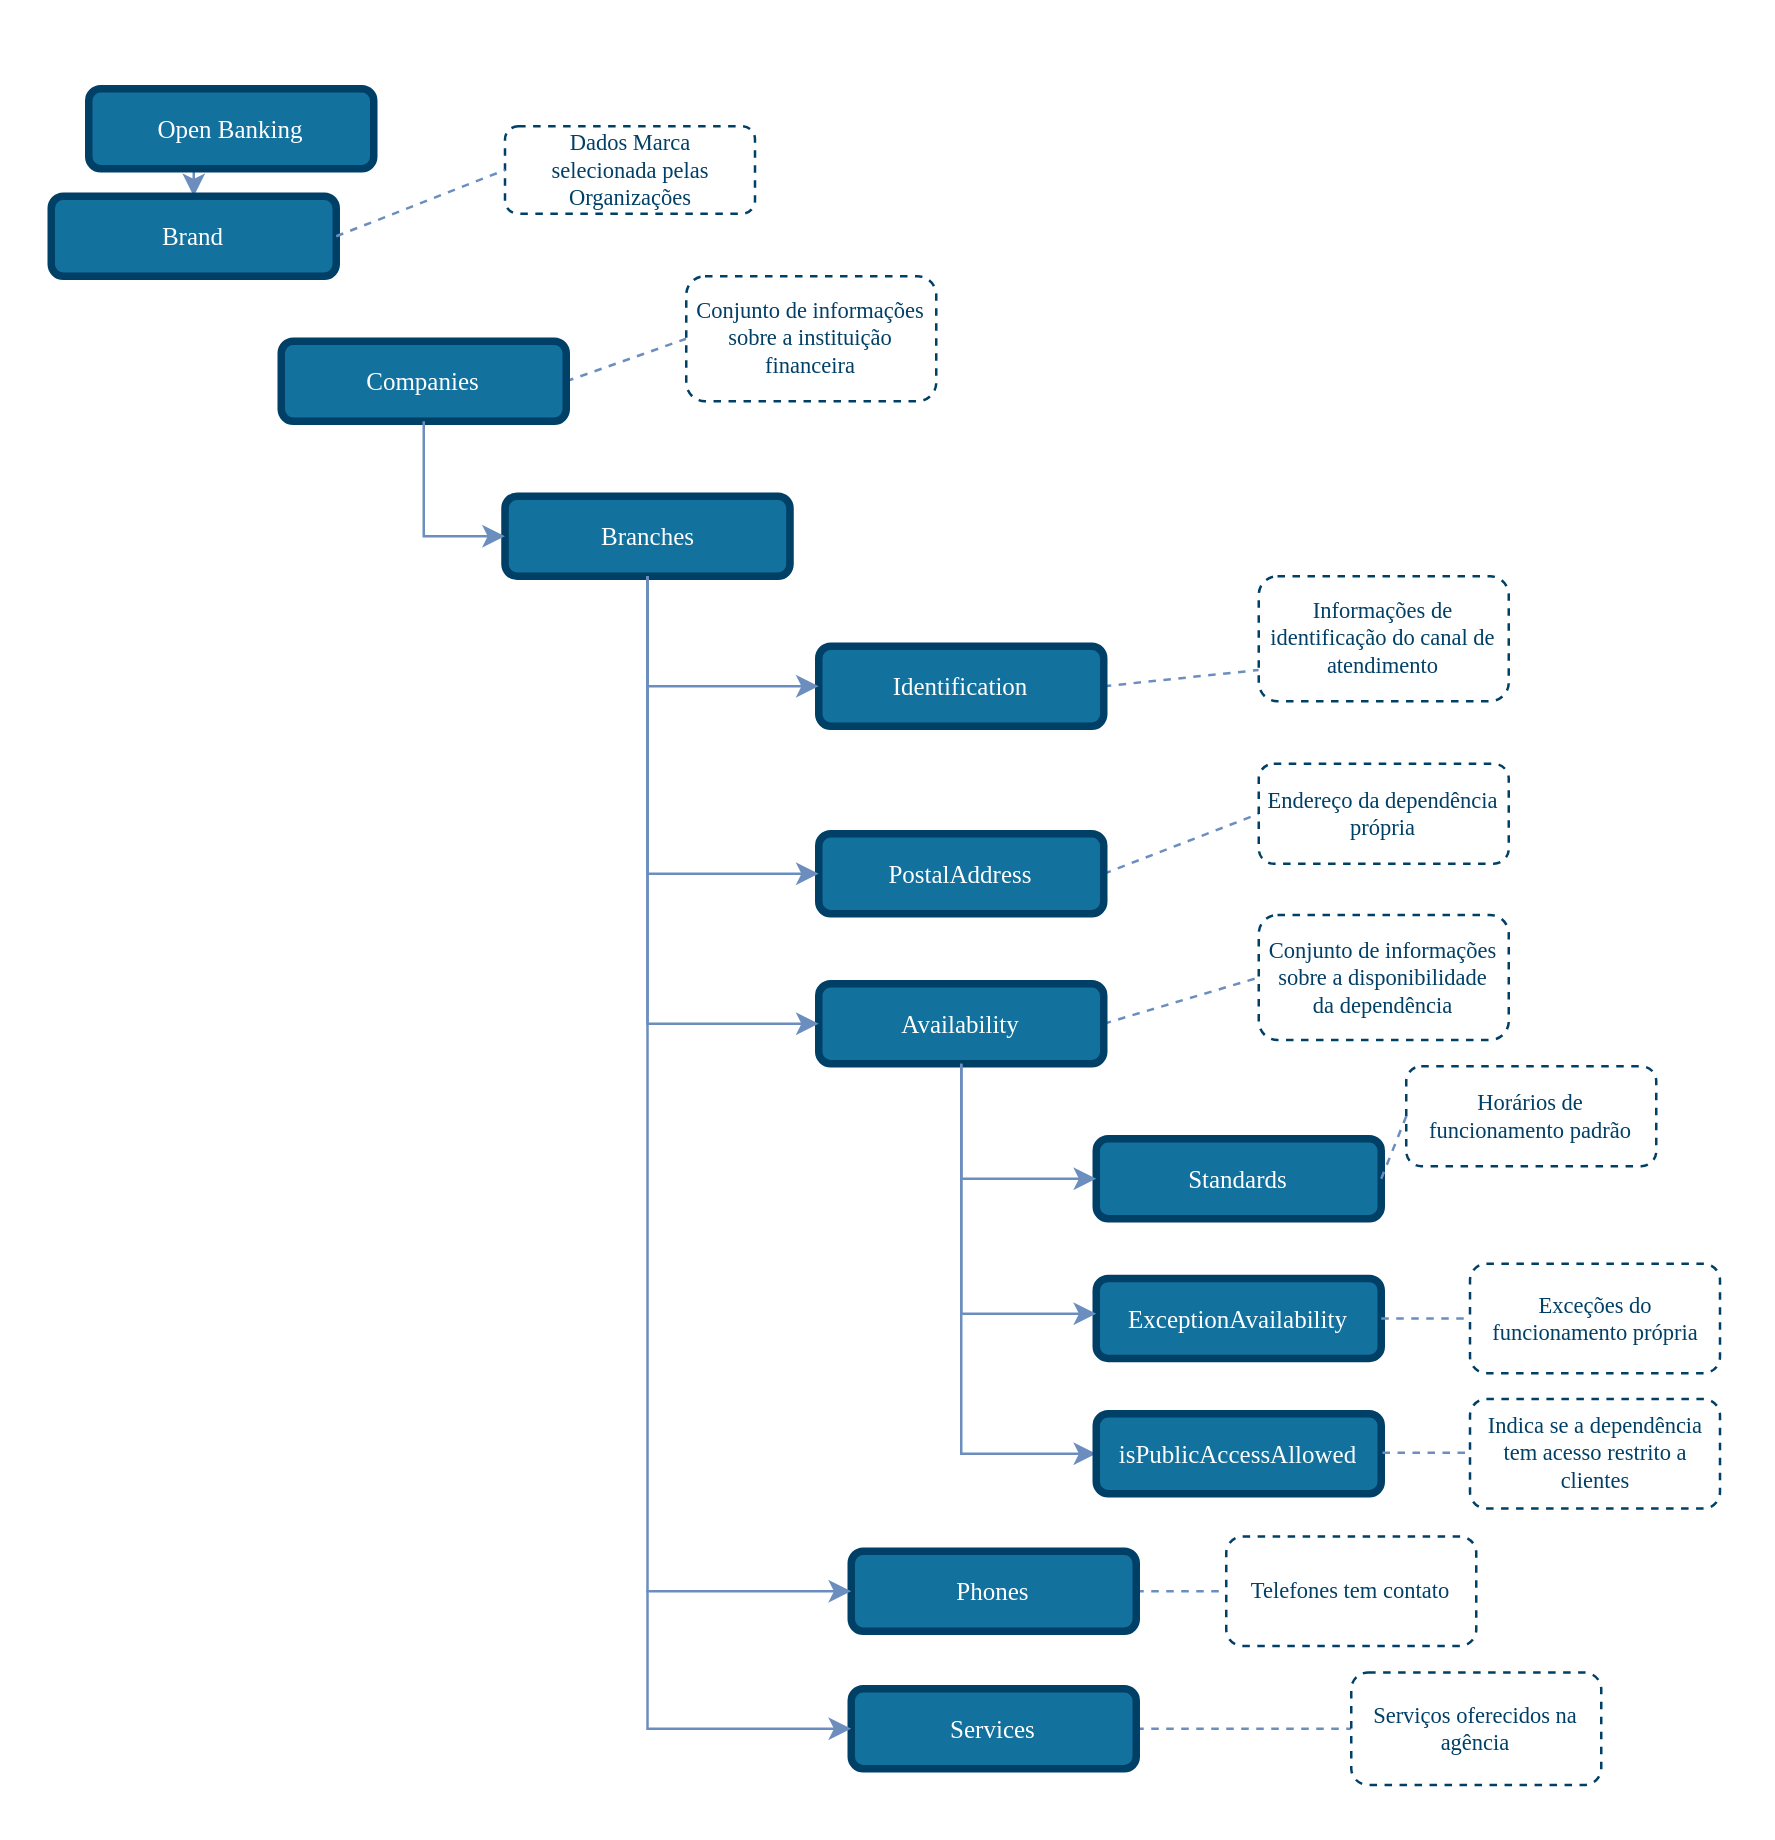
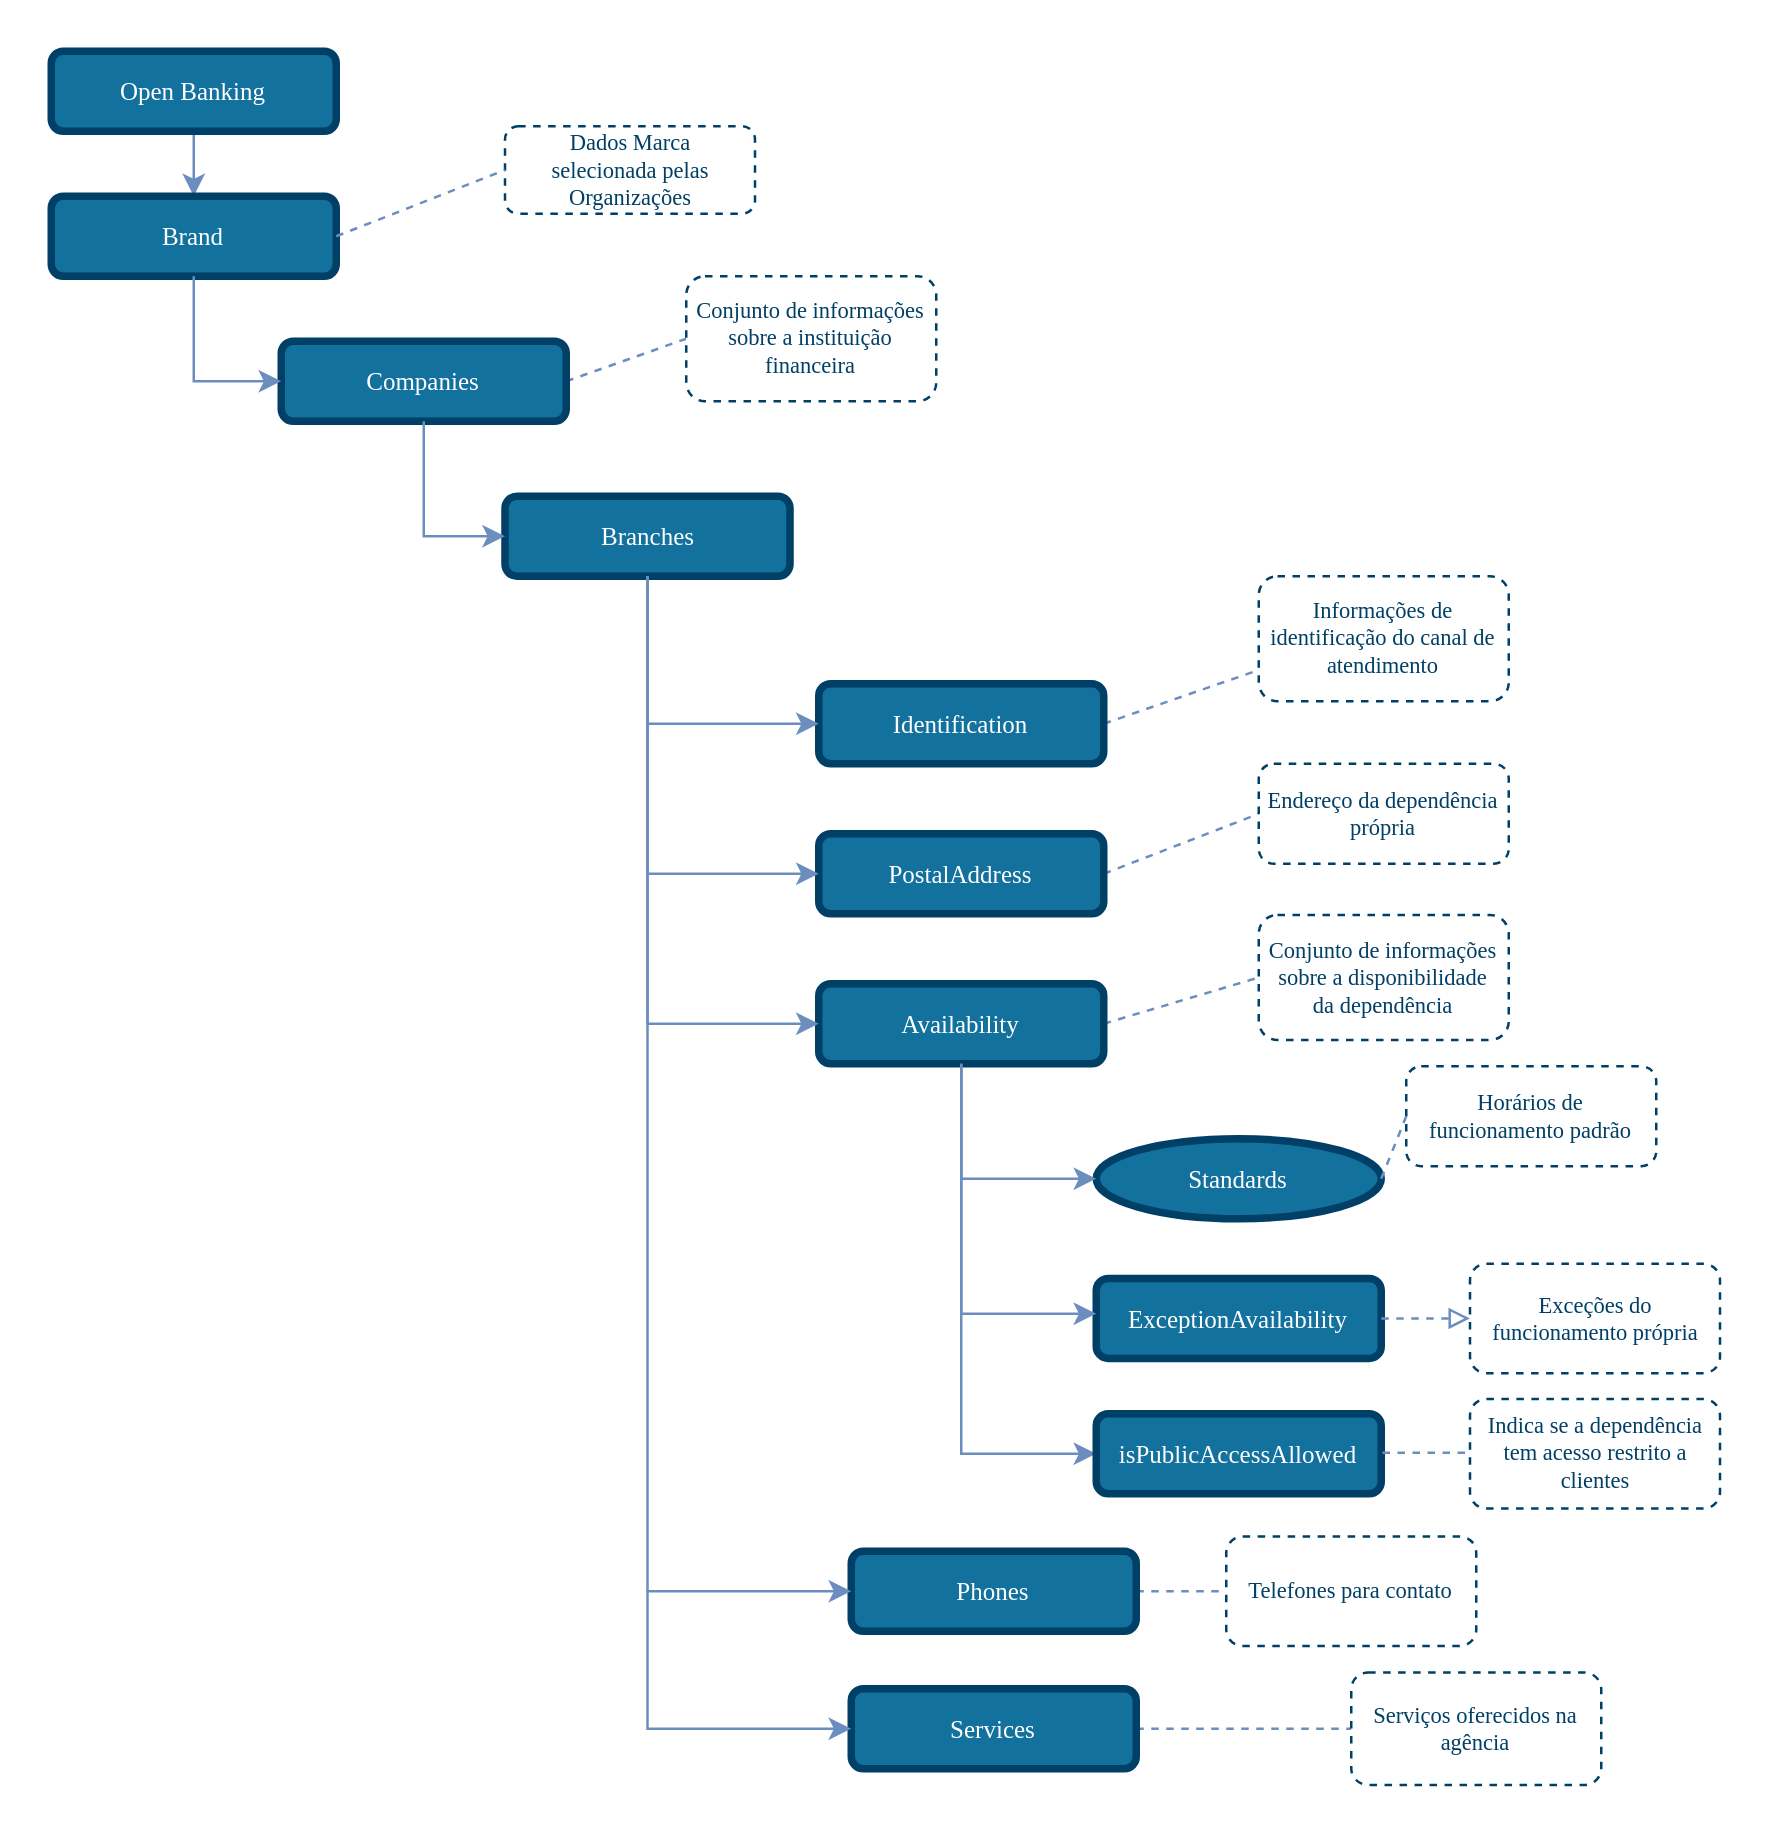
node "Open Banking": moved (231, 129) -> (194, 91)
edge "Brand" -> "Companies": added
node "Identification": moved (961, 686) -> (961, 724)
node "Standards": shape rounded rectangle -> ellipse
edge "Exceções do funcionamento própria" -- "ExceptionAvailability": arrowhead none -> block
node "Telefones tem contato": label "Telefones tem contato" -> "Telefones para contato"
